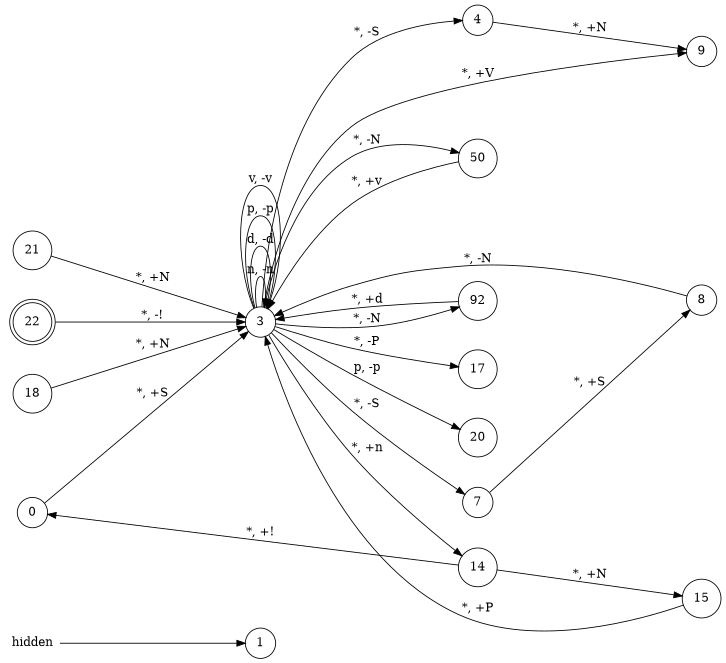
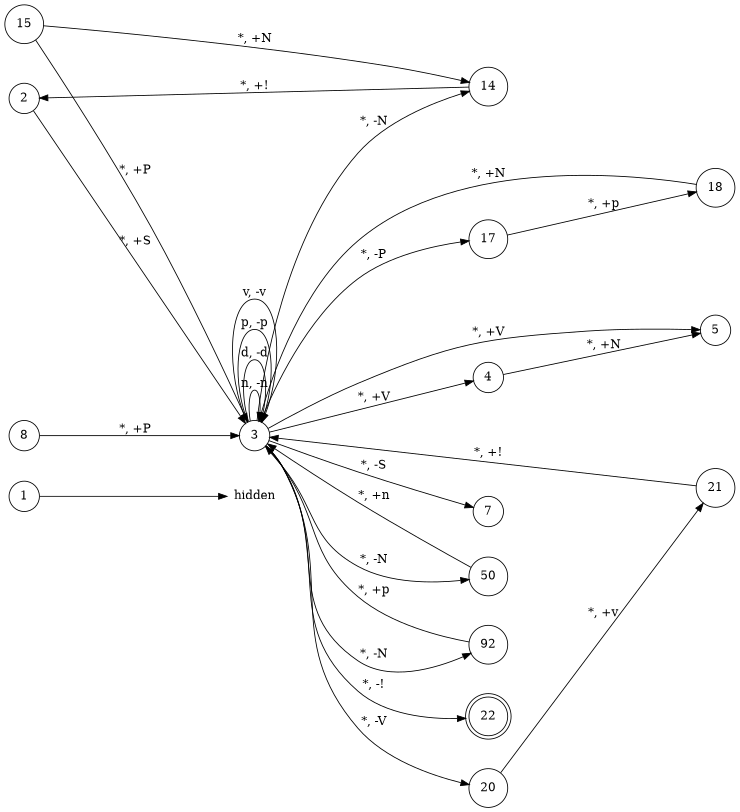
edge "3" -> "4": label "*, -S" -> "*, +V"
node "9": label "9" -> "5"
edge "50" -> "3": label "*, +v" -> "*, +n"
edge "17" -> "18": added, label "*, +p"
edge "8" -> "3": label "*, -N" -> "*, +P"
edge "21" -> "3": label "*, +N" -> "*, +!"
edge "92" -> "3": label "*, +d" -> "*, +p"
edge "22" -> "3": reversed
edge "3" -> "20": label "p, -p" -> "*, -V"
edge "7" -> "8": removed, label "*, +S"
edge "3" -> "14": label "*, +n" -> "*, -N"
node "0": label "0" -> "2"
edge "14" -> "15": reversed
edge "20" -> "21": added, label "*, +v"
edge "hidden" -> "1": reversed
